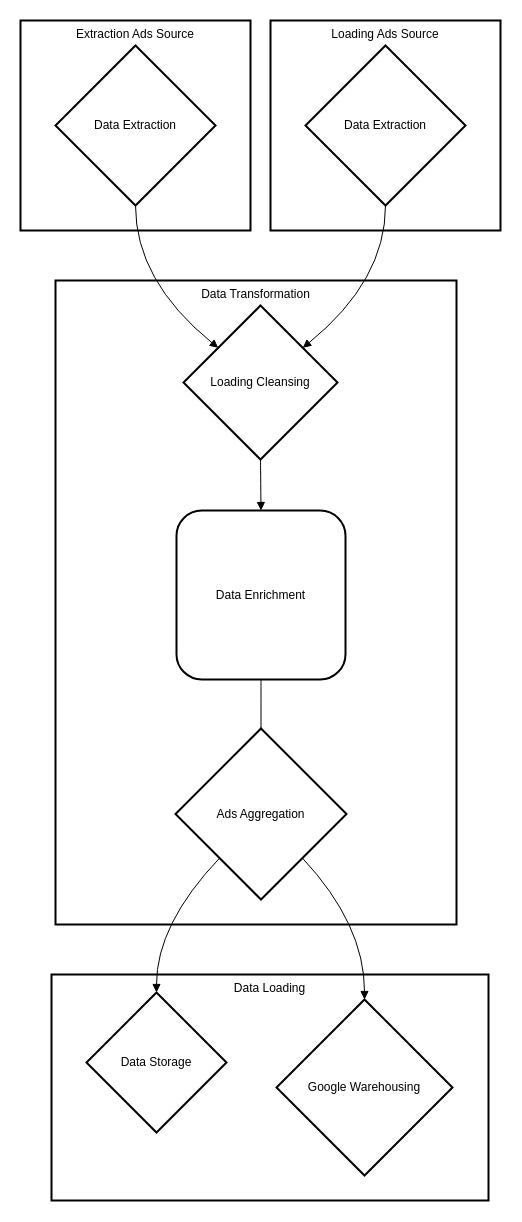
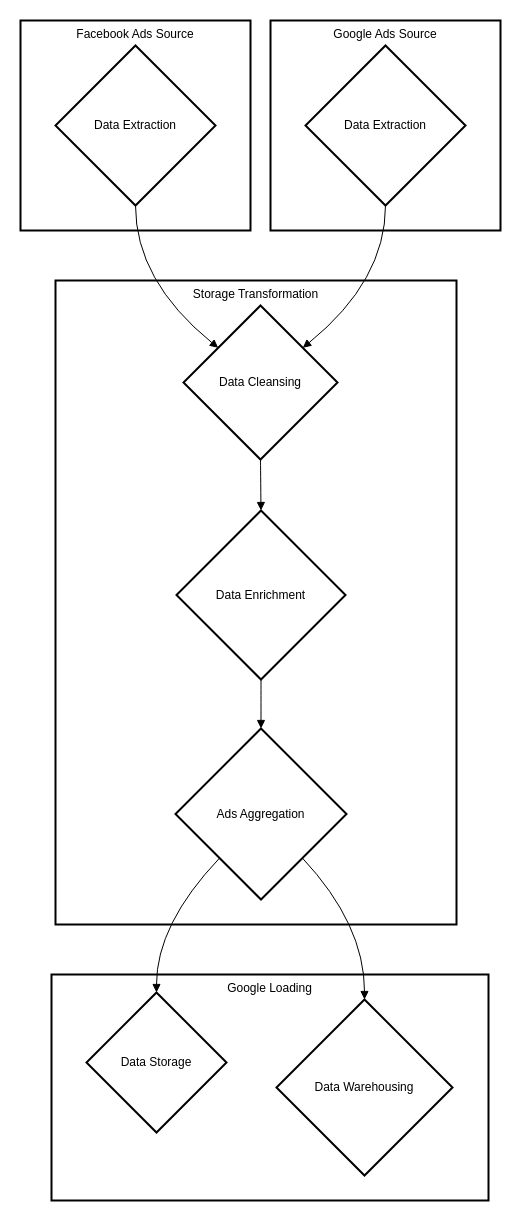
node "Extraction Ads Source": label "Extraction Ads Source" -> "Facebook Ads Source"
node "Loading Ads Source": label "Loading Ads Source" -> "Google Ads Source"
node "Data Transformation": label "Data Transformation" -> "Storage Transformation"
node "Loading Cleansing": label "Loading Cleansing" -> "Data Cleansing"
node "Data Enrichment": shape rounded rectangle -> diamond
edge "Data Enrichment" -- "Ads Aggregation": arrowhead none -> block
node "Data Loading": label "Data Loading" -> "Google Loading"
node "Google Warehousing": label "Google Warehousing" -> "Data Warehousing"
